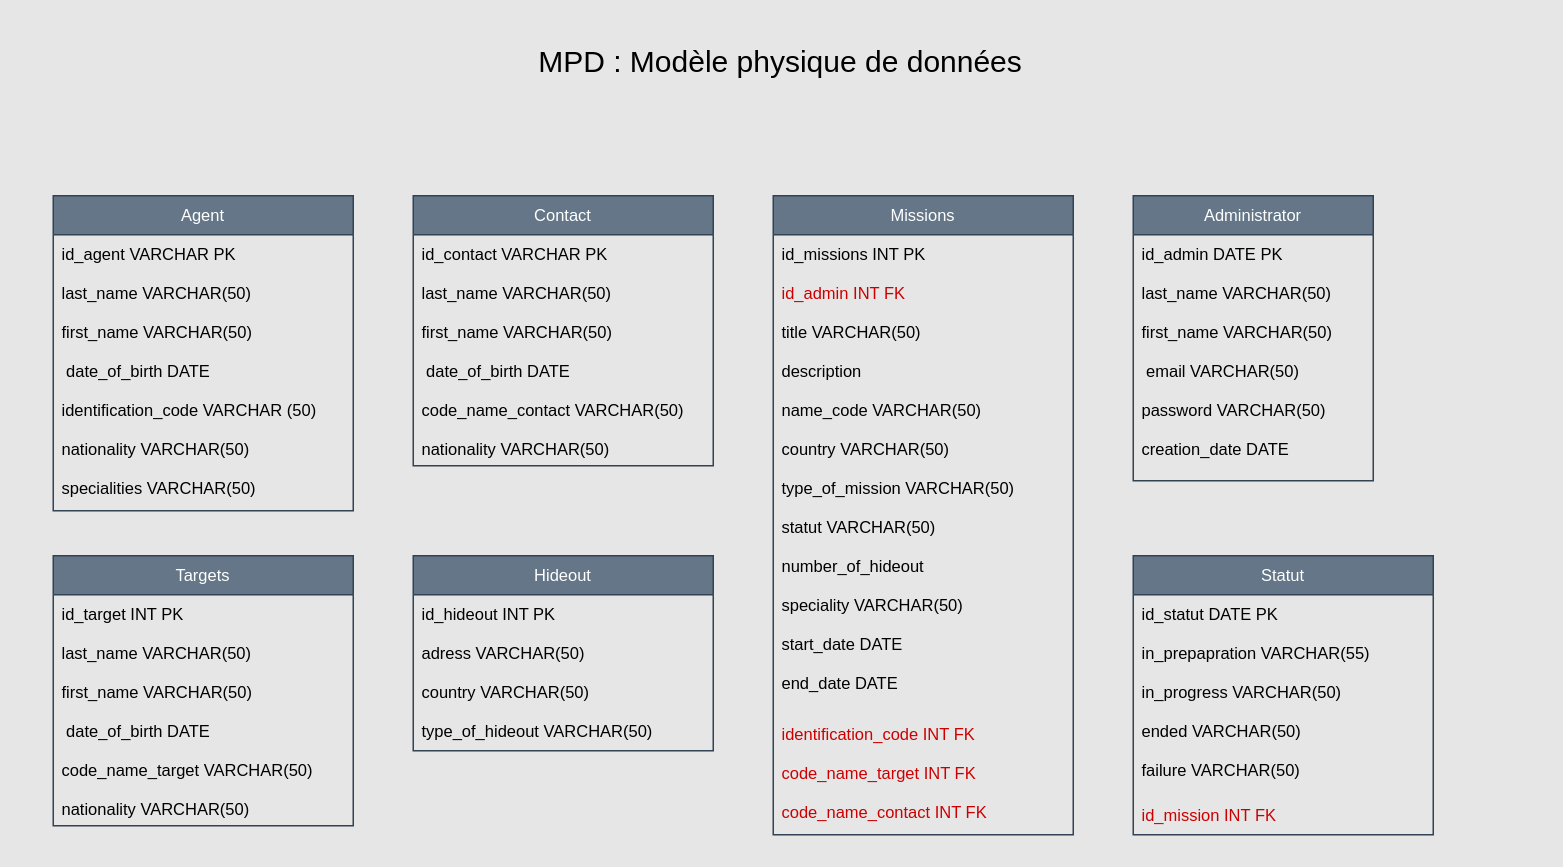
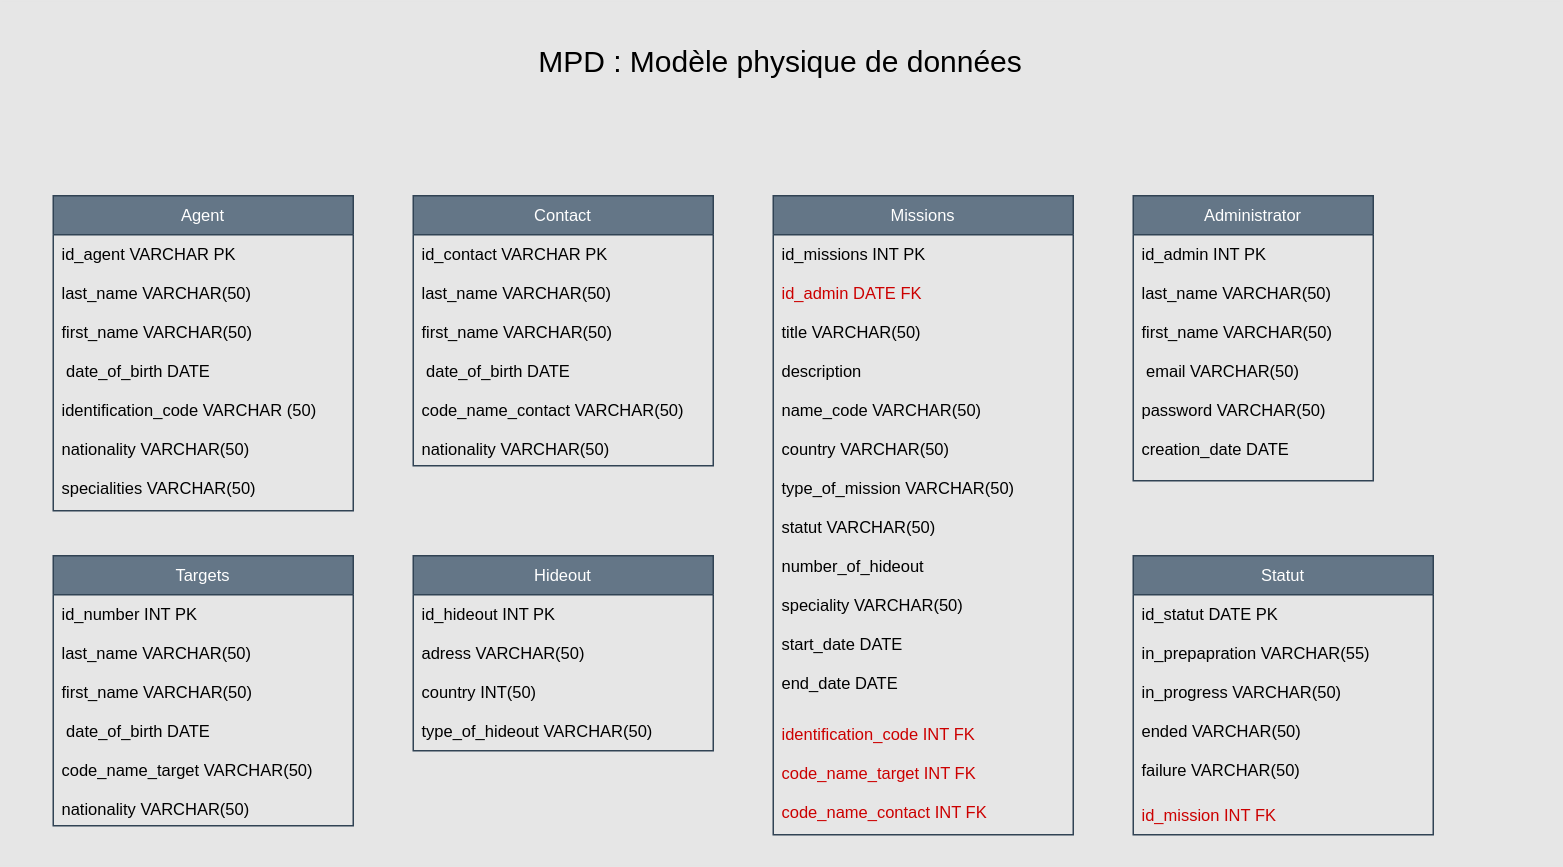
node "id_admin DATE PK": label "id_admin DATE PK" -> "id_admin INT PK"
node "id_admin INT FK": label "id_admin INT FK" -> "id_admin DATE FK"
node "id_target INT PK": label "id_target INT PK" -> "id_number INT PK"
node "country VARCHAR(50) type_of_hideout VARCHAR(50)": label "country VARCHAR(50) type_of_hideout VARCHAR(50)" -> "country INT(50) type_of_hideout VARCHAR(50)"
